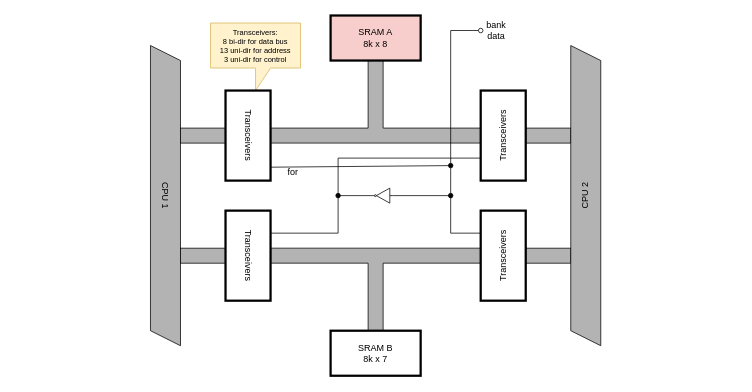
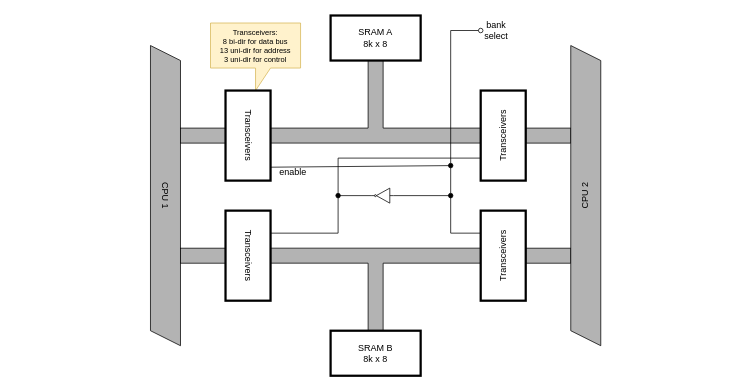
node "bank data": label "bank data" -> "bank select"
node "SRAM A 8k x 8": fillcolor #f8cecc -> #ffffff
node "for": label "for" -> "enable"
node "SRAM B 8k x 7": label "SRAM B 8k x 7" -> "SRAM B 8k x 8"
